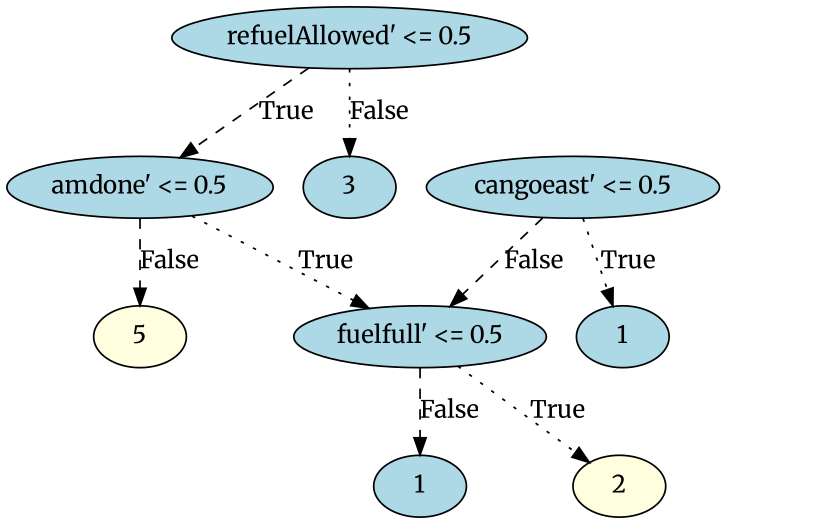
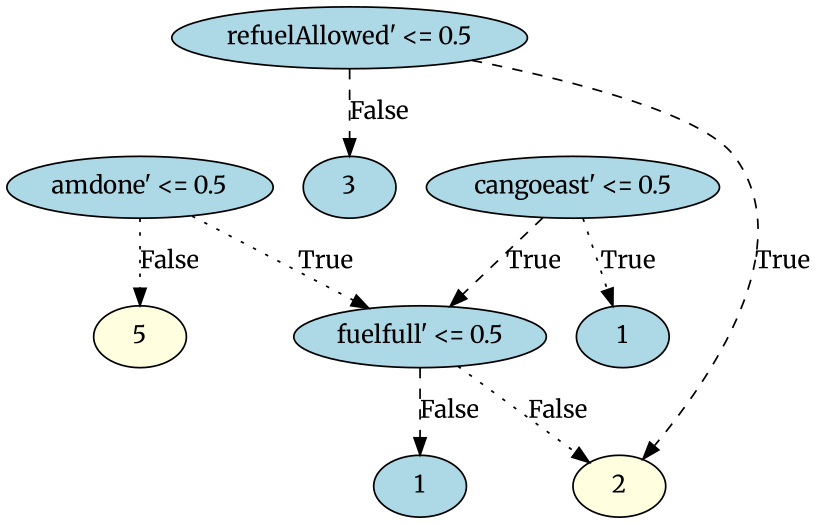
edge "refuelAllowed' <= 0.5" -> "3": style dotted -> dashed
edge "refuelAllowed' <= 0.5" -> "amdone' <= 0.5": now "refuelAllowed' <= 0.5" -> "2"
edge "amdone' <= 0.5" -> "5": style dashed -> dotted
edge "cangoeast' <= 0.5" -> "fuelfull' <= 0.5": label "False" -> "True"
edge "fuelfull' <= 0.5" -> "2": label "True" -> "False"
